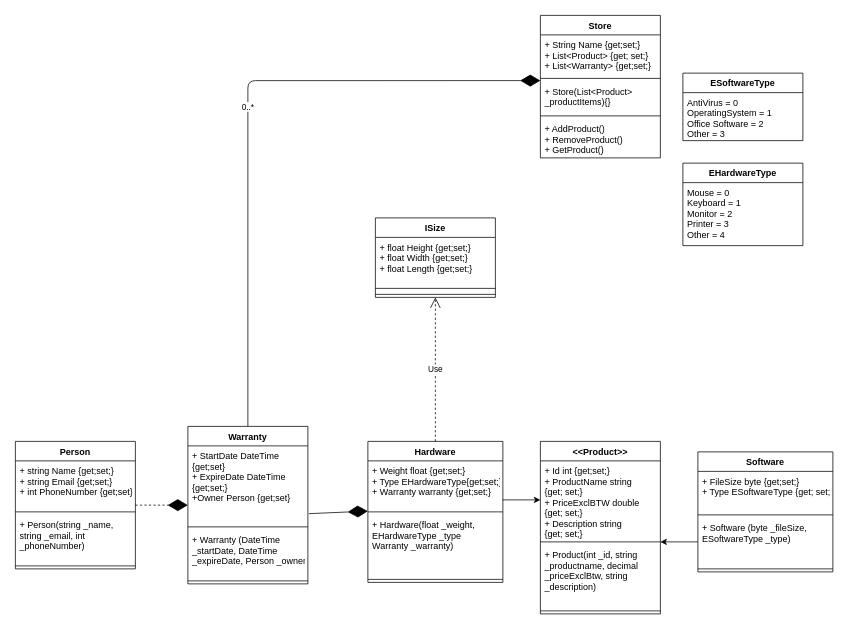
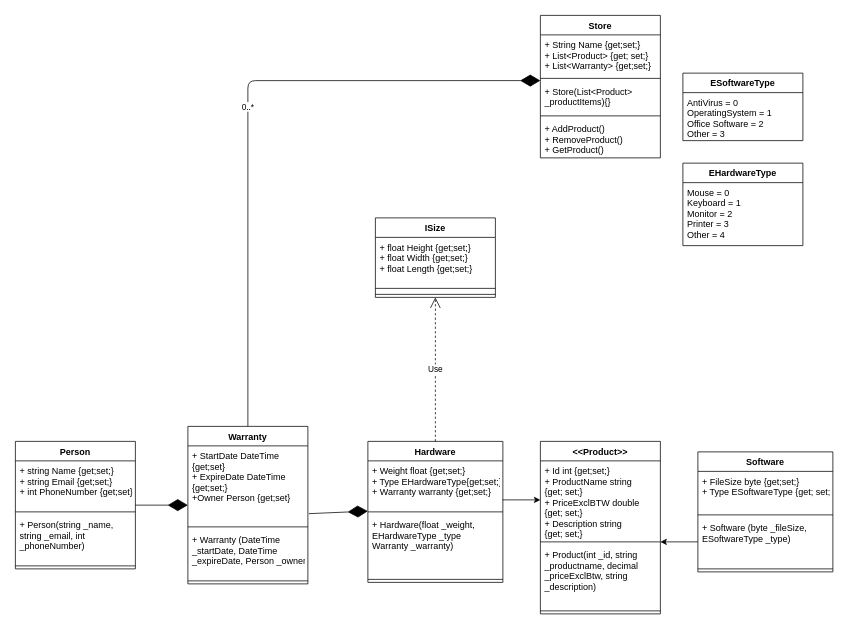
edge "Person" -> "Warranty": style dashed -> solid
